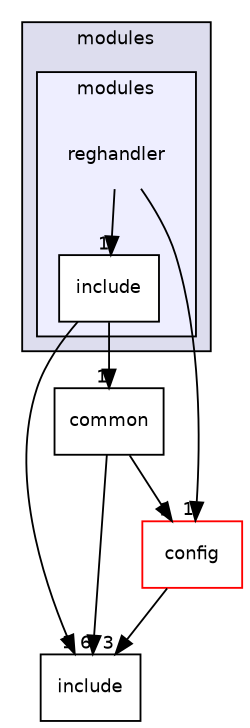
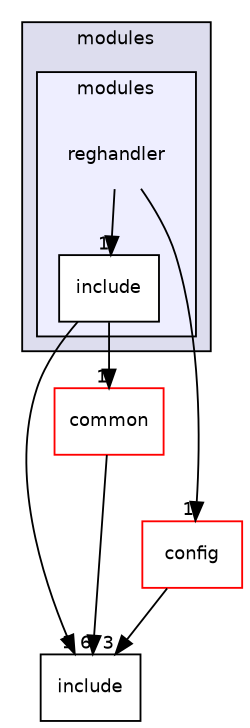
node "common": color black -> red
edge "common" -> "config": removed
